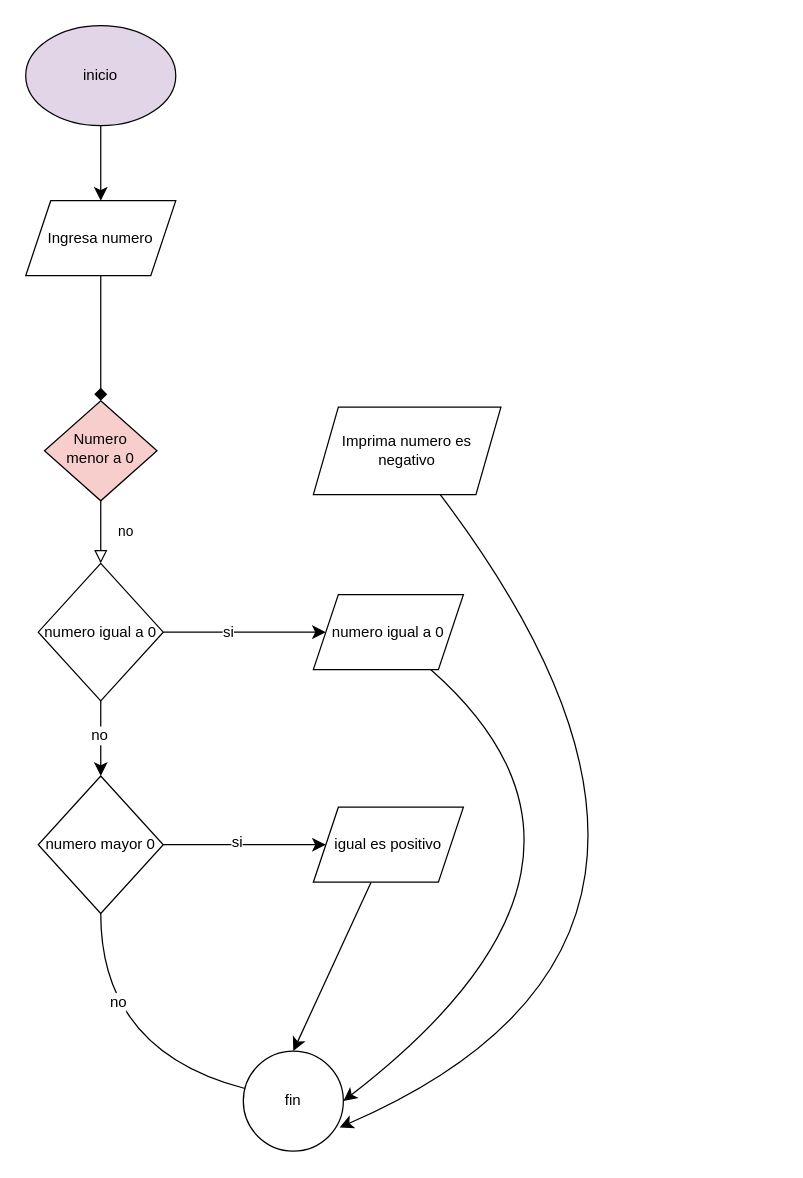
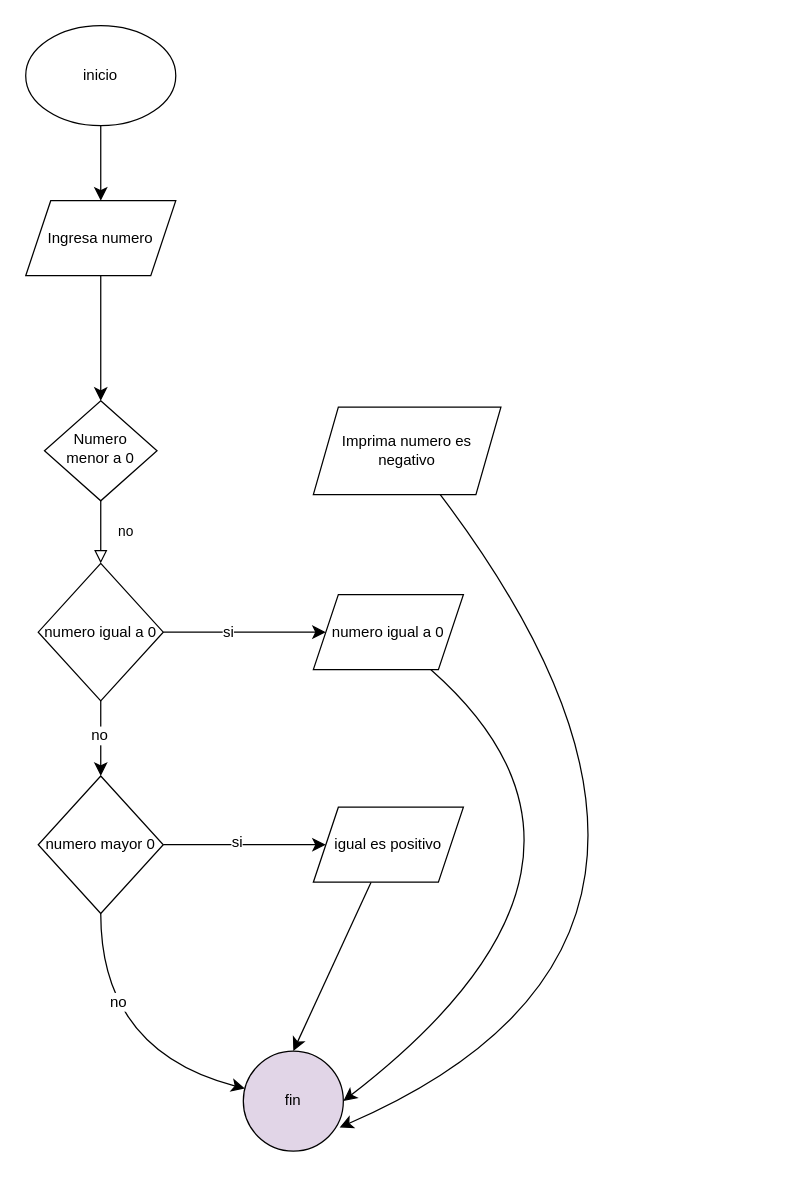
node "inicio": fillcolor #e1d5e7 -> #ffffff
edge "Ingresa numero" -> "Numero menor a 0": arrowhead diamond -> classic
node "Numero menor a 0": fillcolor #f8cecc -> #ffffff
edge "numero mayor 0" -- "fin": arrowhead none -> classic
node "fin": fillcolor #ffffff -> #e1d5e7
